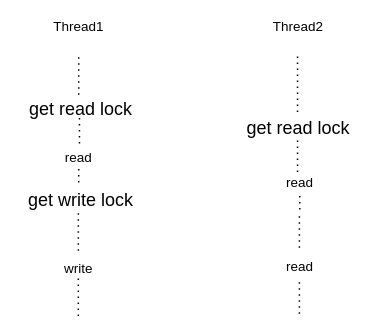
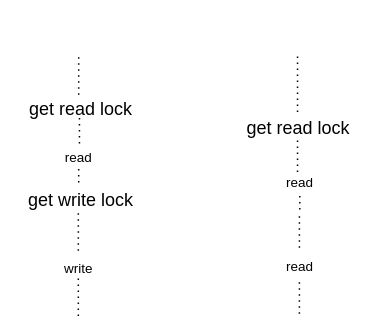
node "Thread1": removed
node "Thread2": removed
